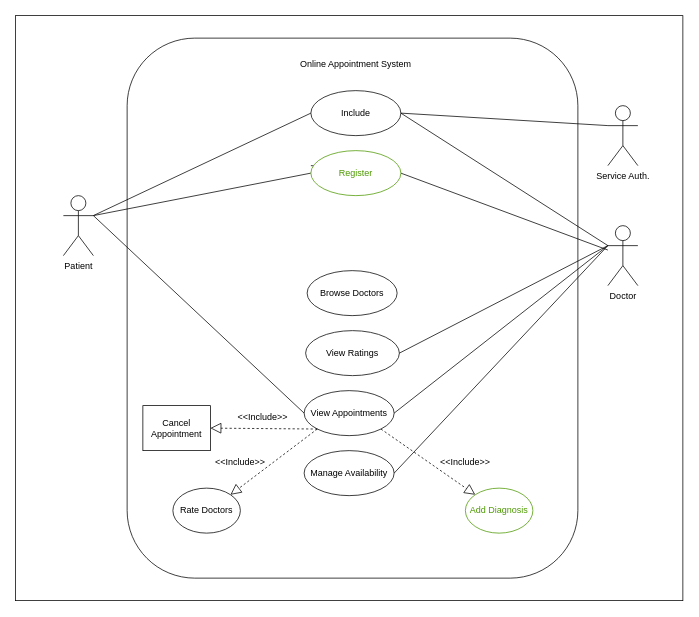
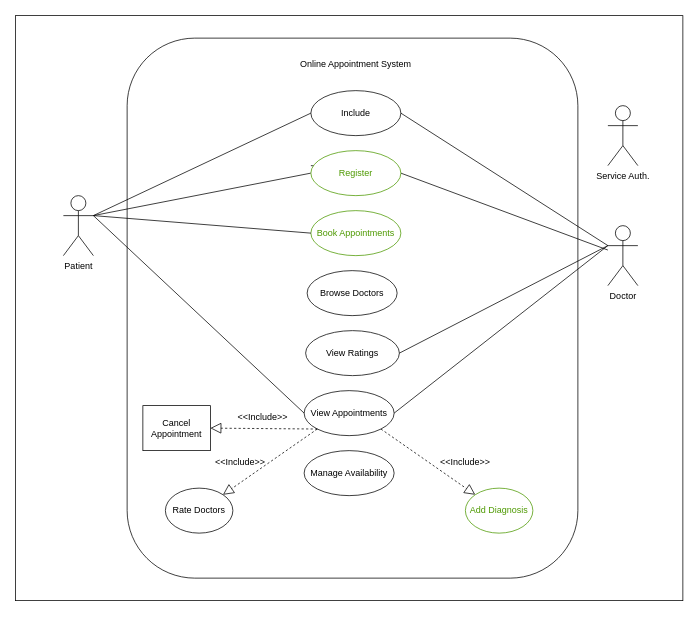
edge "Include" -- "Service Auth.": removed
edge "Patient" -- "Book Appointments": added
node "Book Appointments": added
edge "Doctor" -- "Manage Availability": removed
node "Rate Doctors": moved (207, 510) -> (199, 510)
